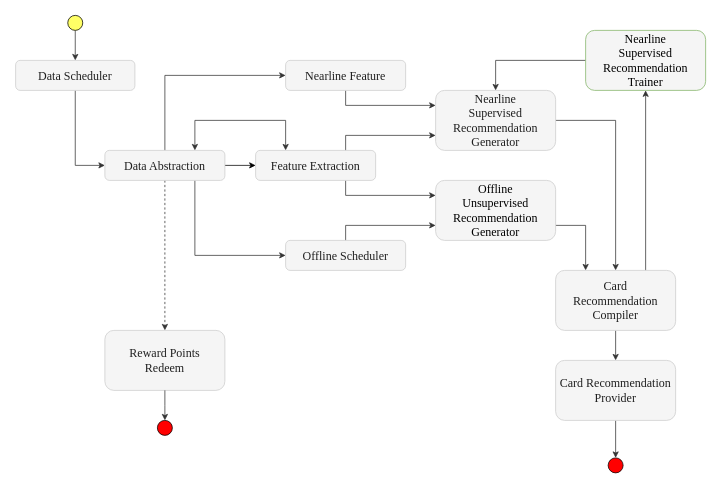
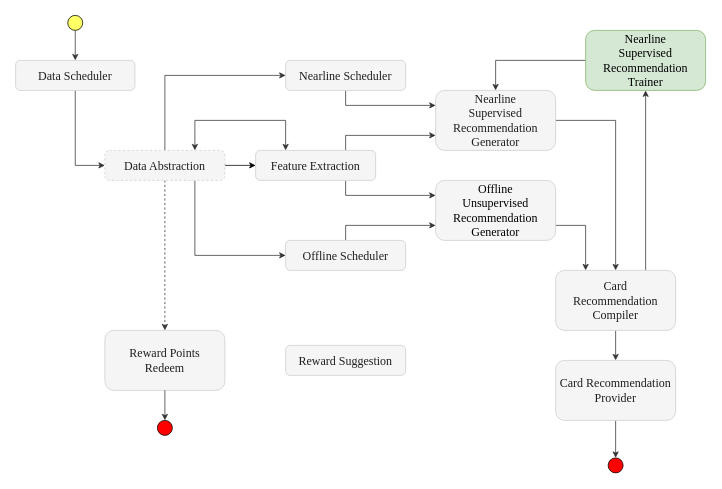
node "Nearline Supervised Recommendation Trainer": fillcolor #f5f5f5 -> #d5e8d4
node "Nearline Feature": label "Nearline Feature" -> "Nearline Scheduler"
node "Data Abstraction": style solid -> dashed
node "Reward Suggestion": added
